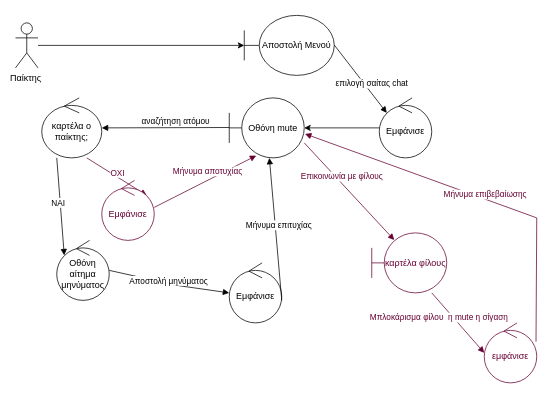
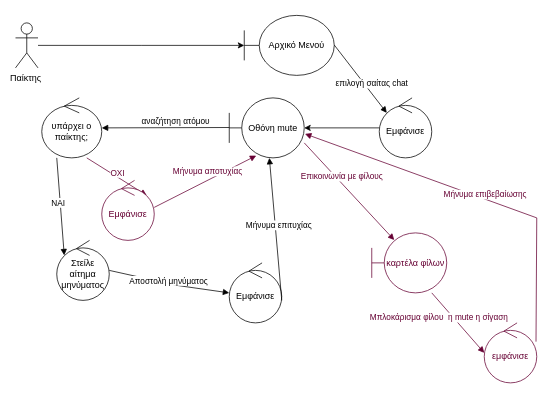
node "Αποστολή Μενού": label "Αποστολή Μενού" -> "Αρχικό Μενού"
node "καρτέλα ο παίκτης;": label "καρτέλα ο παίκτης;" -> "υπάρχει ο παίκτης;"
node "καρτέλα φίλους": label "καρτέλα φίλους" -> "καρτέλα φίλων"
node "Οθόνη αίτημα μηνύματος": label "Οθόνη αίτημα μηνύματος" -> "Στείλε αίτημα μηνύματος"
